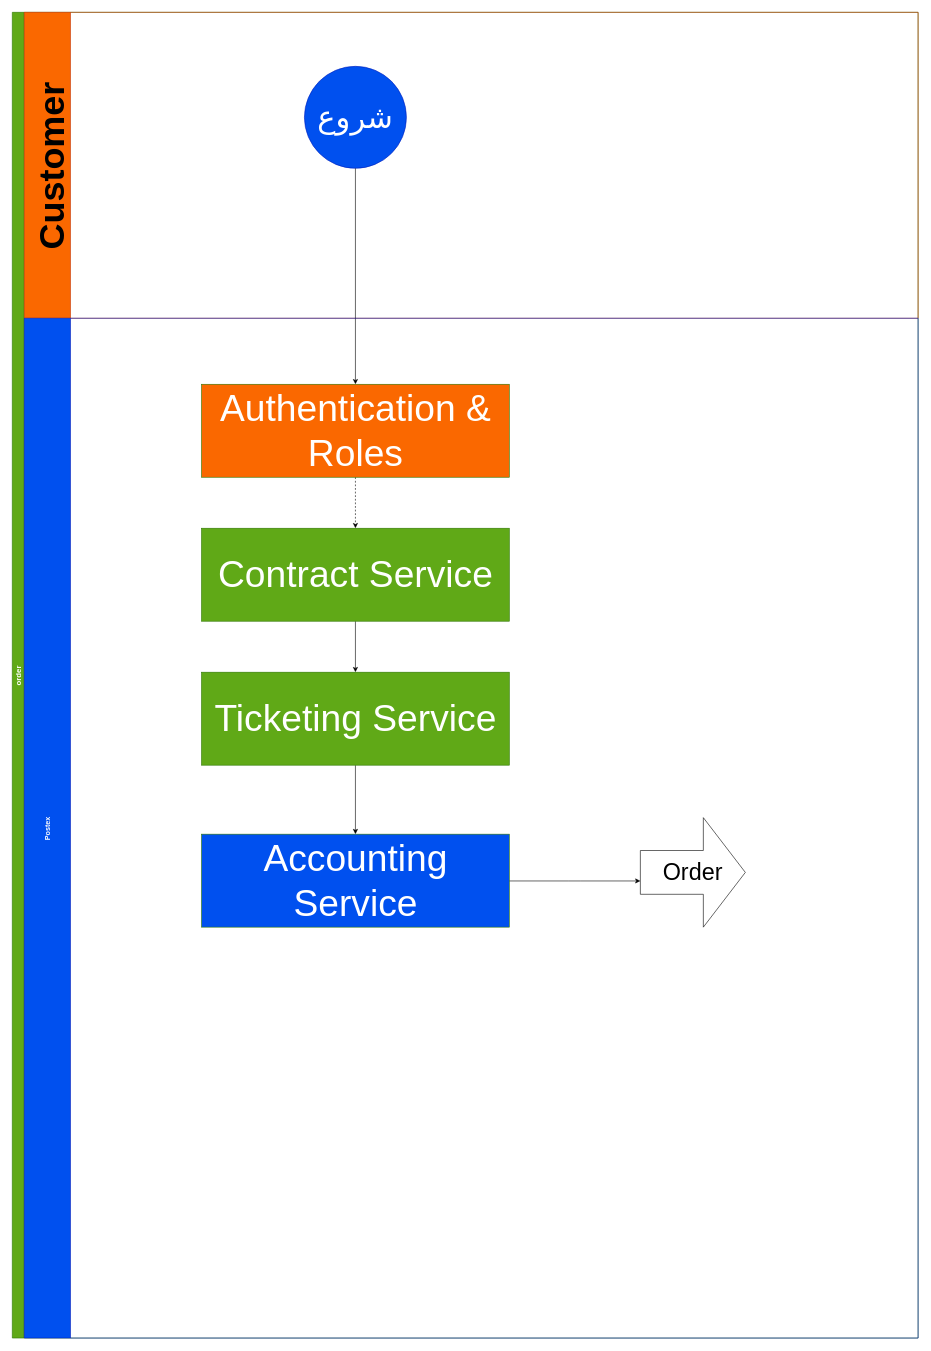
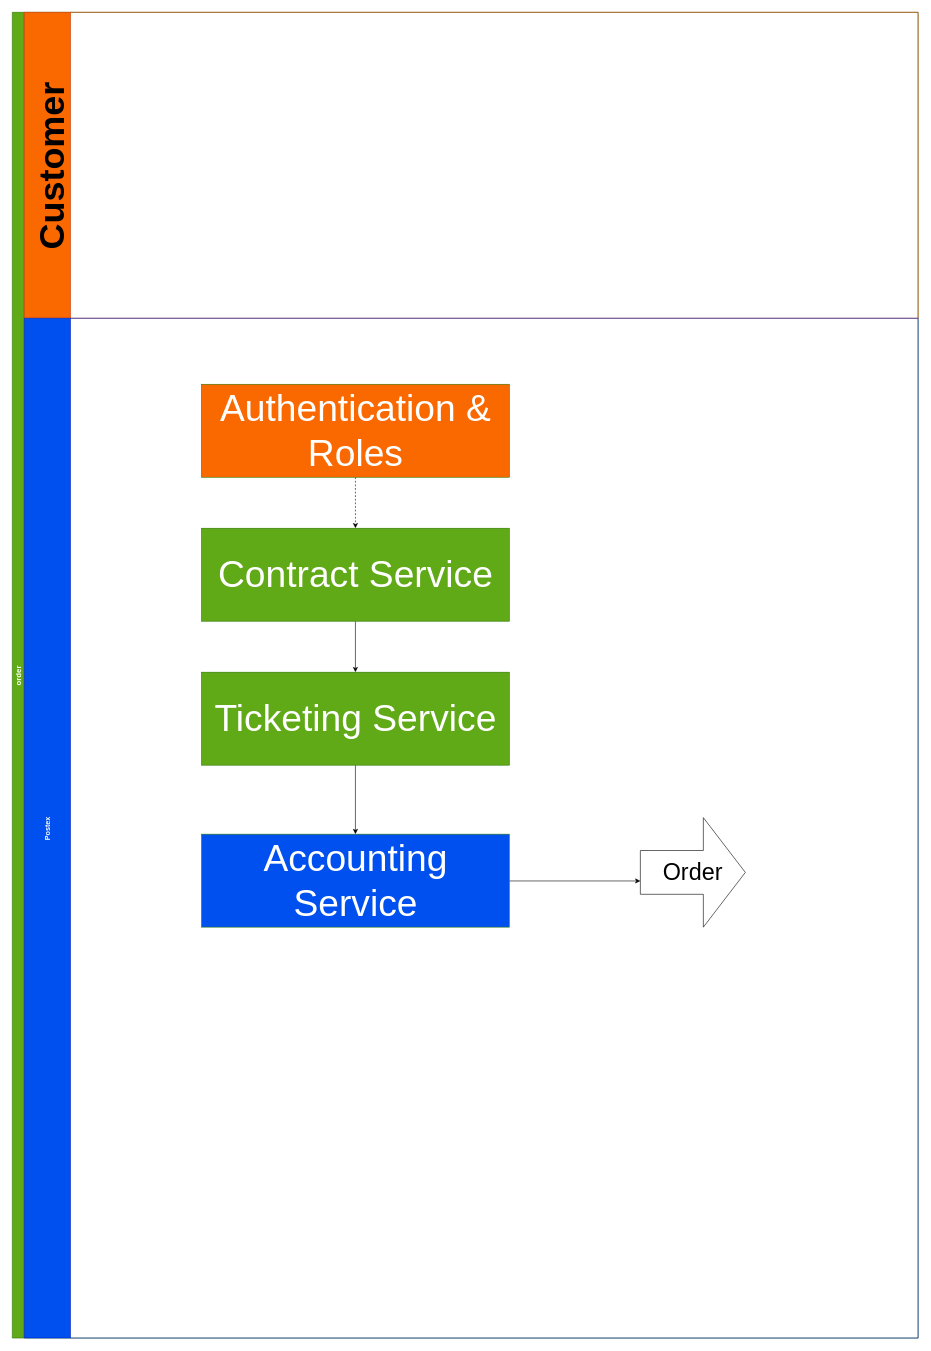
node "شروع": removed
edge "شروع" -> "Authentication & Roles": removed
